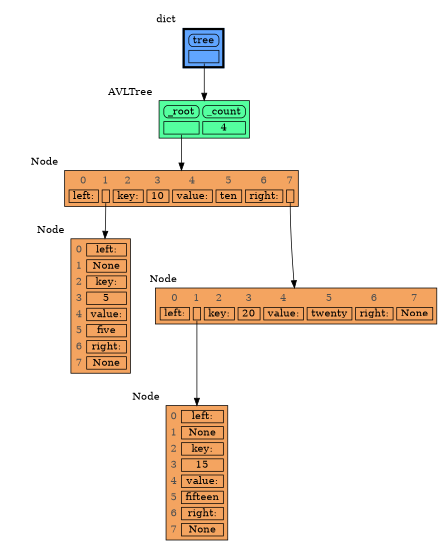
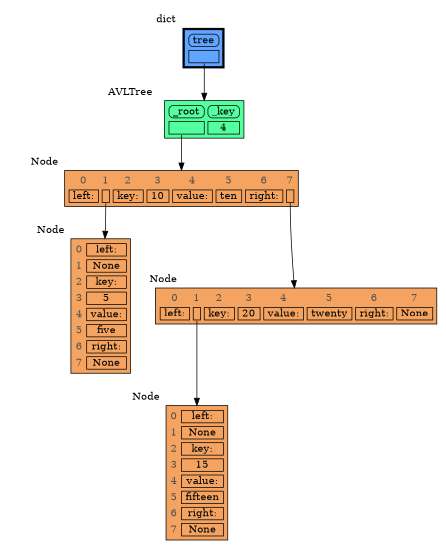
node "_root": text "_count" -> "_key"
